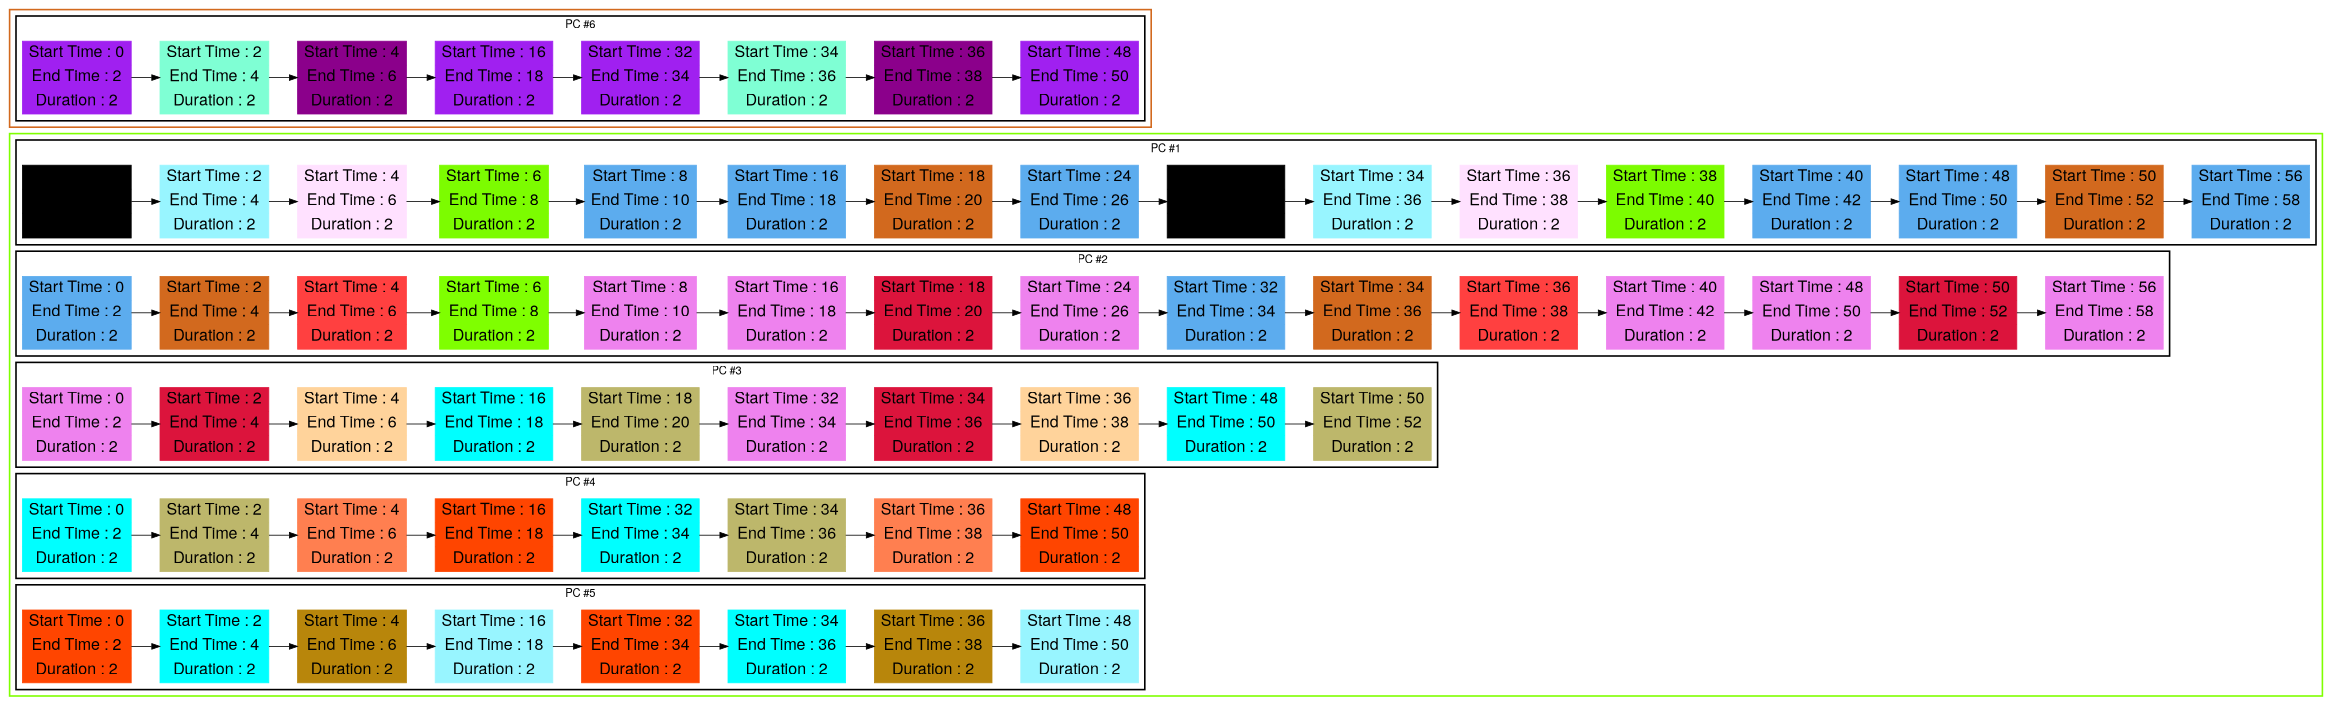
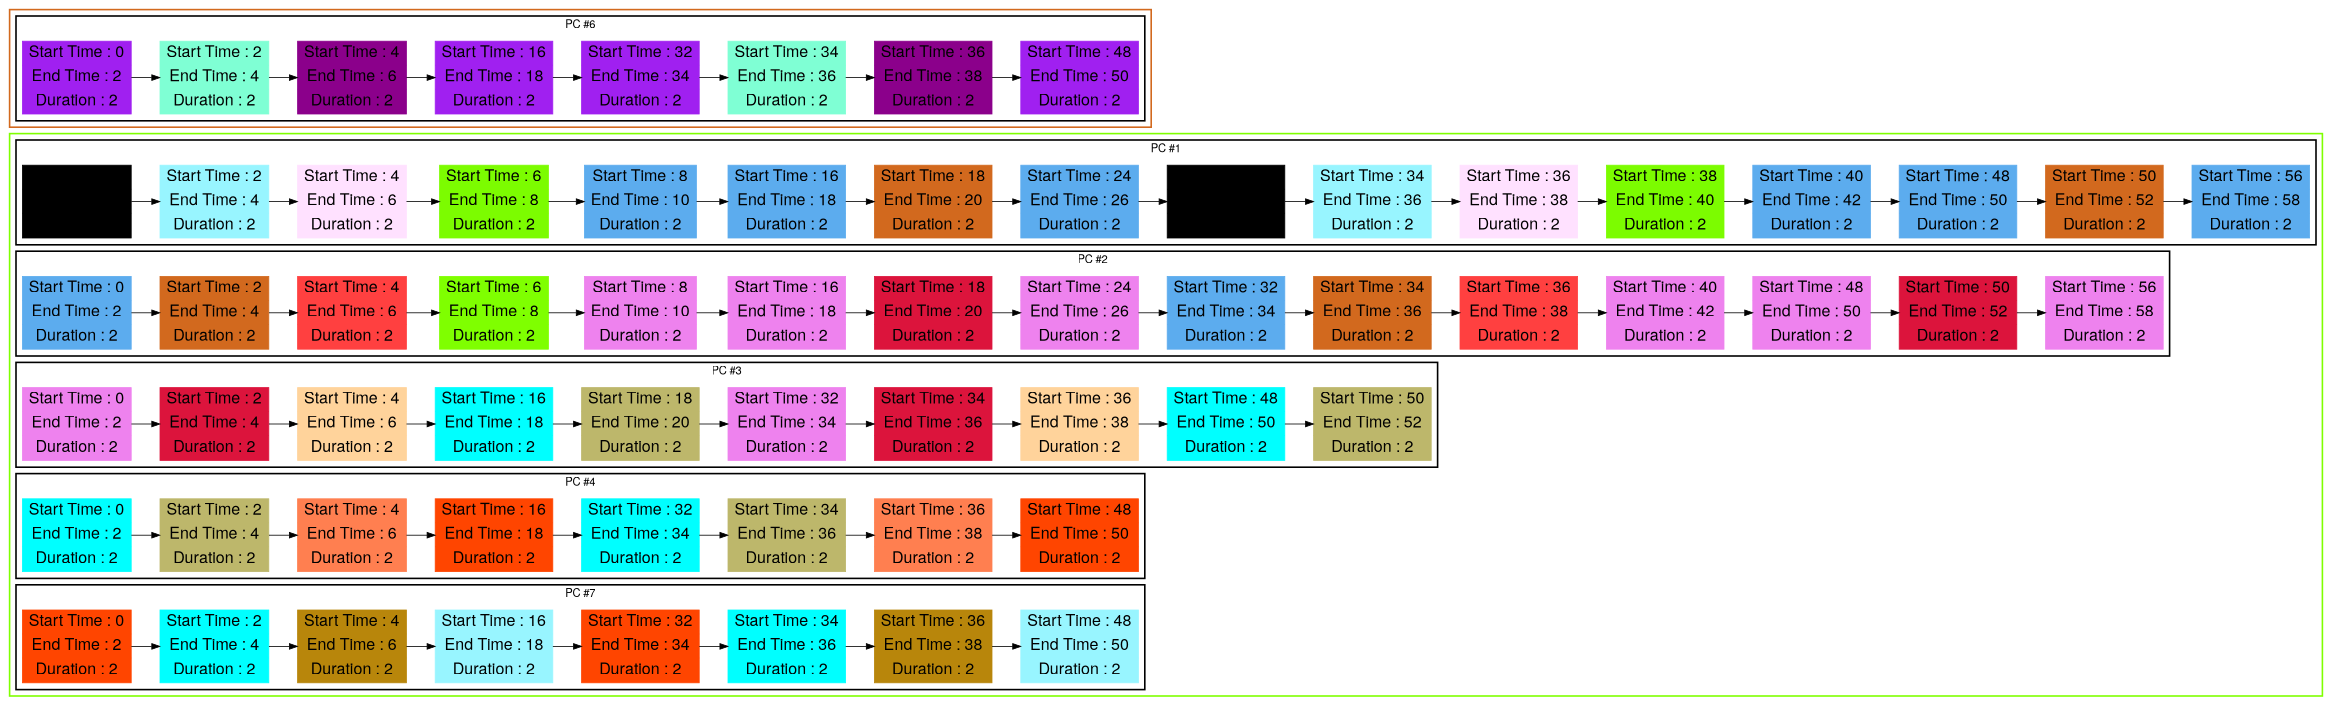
cluster "PC #5": label "PC #5" -> "PC #7"
